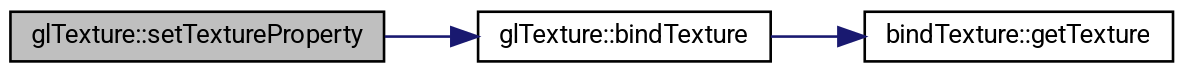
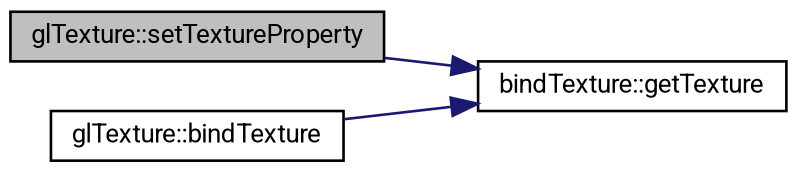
edge "glTexture::setTextureProperty" -> "glTexture::bindTexture": now "glTexture::setTextureProperty" -> "bindTexture::getTexture"
